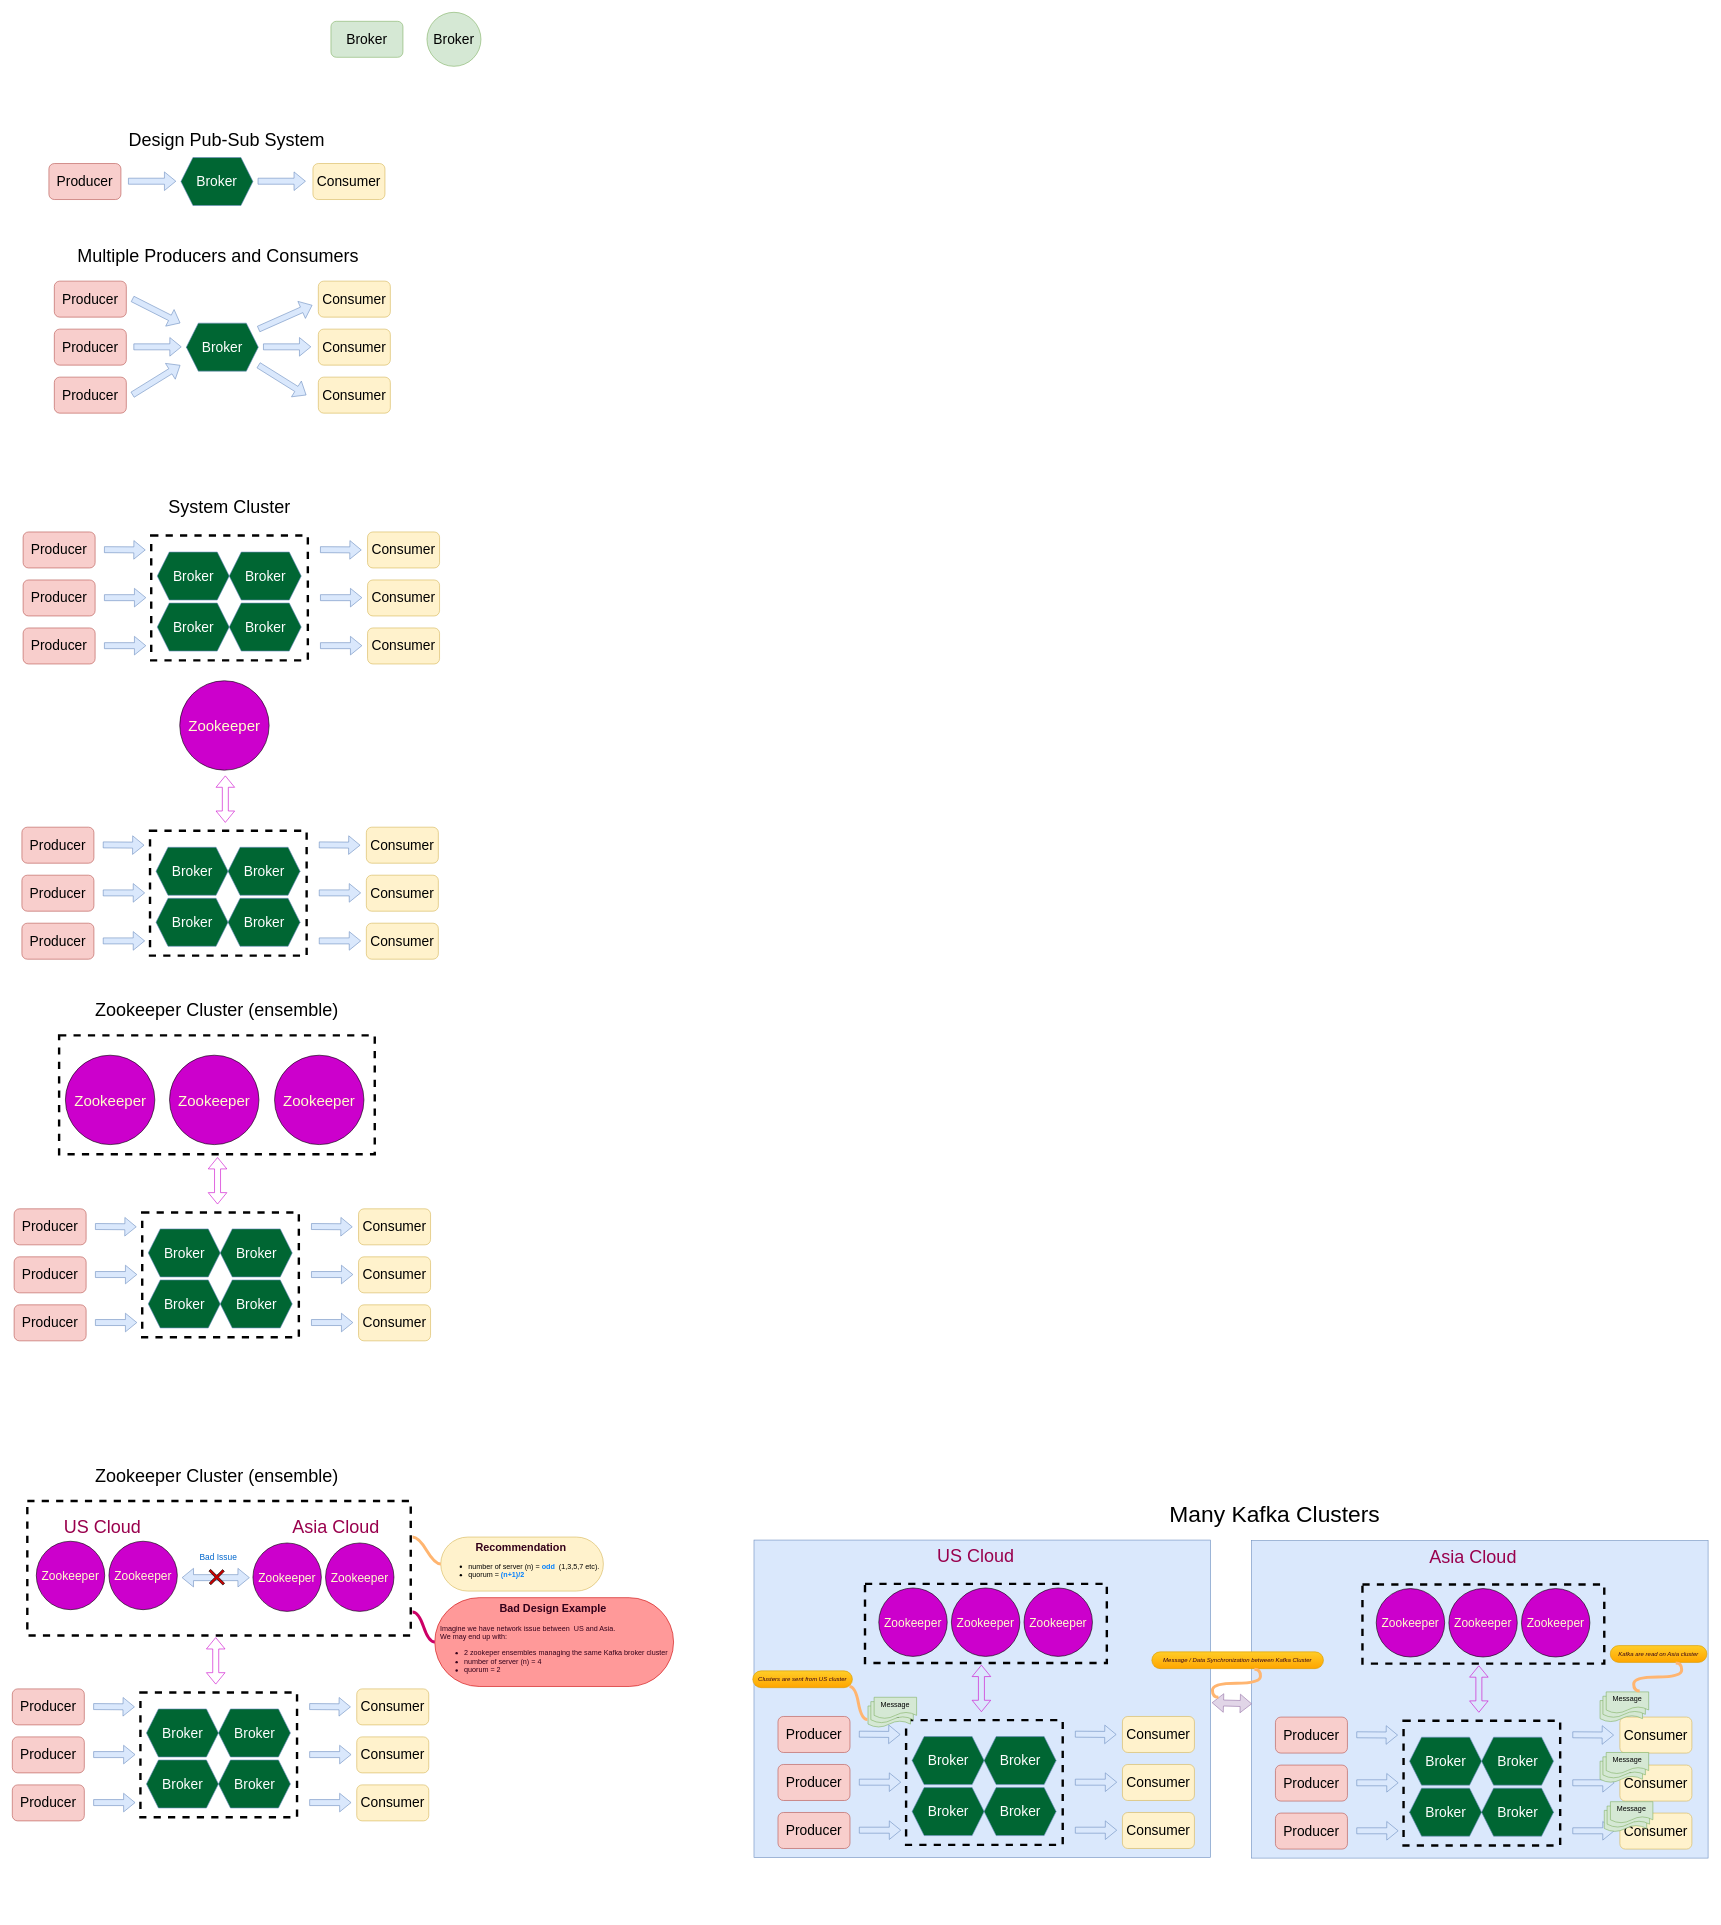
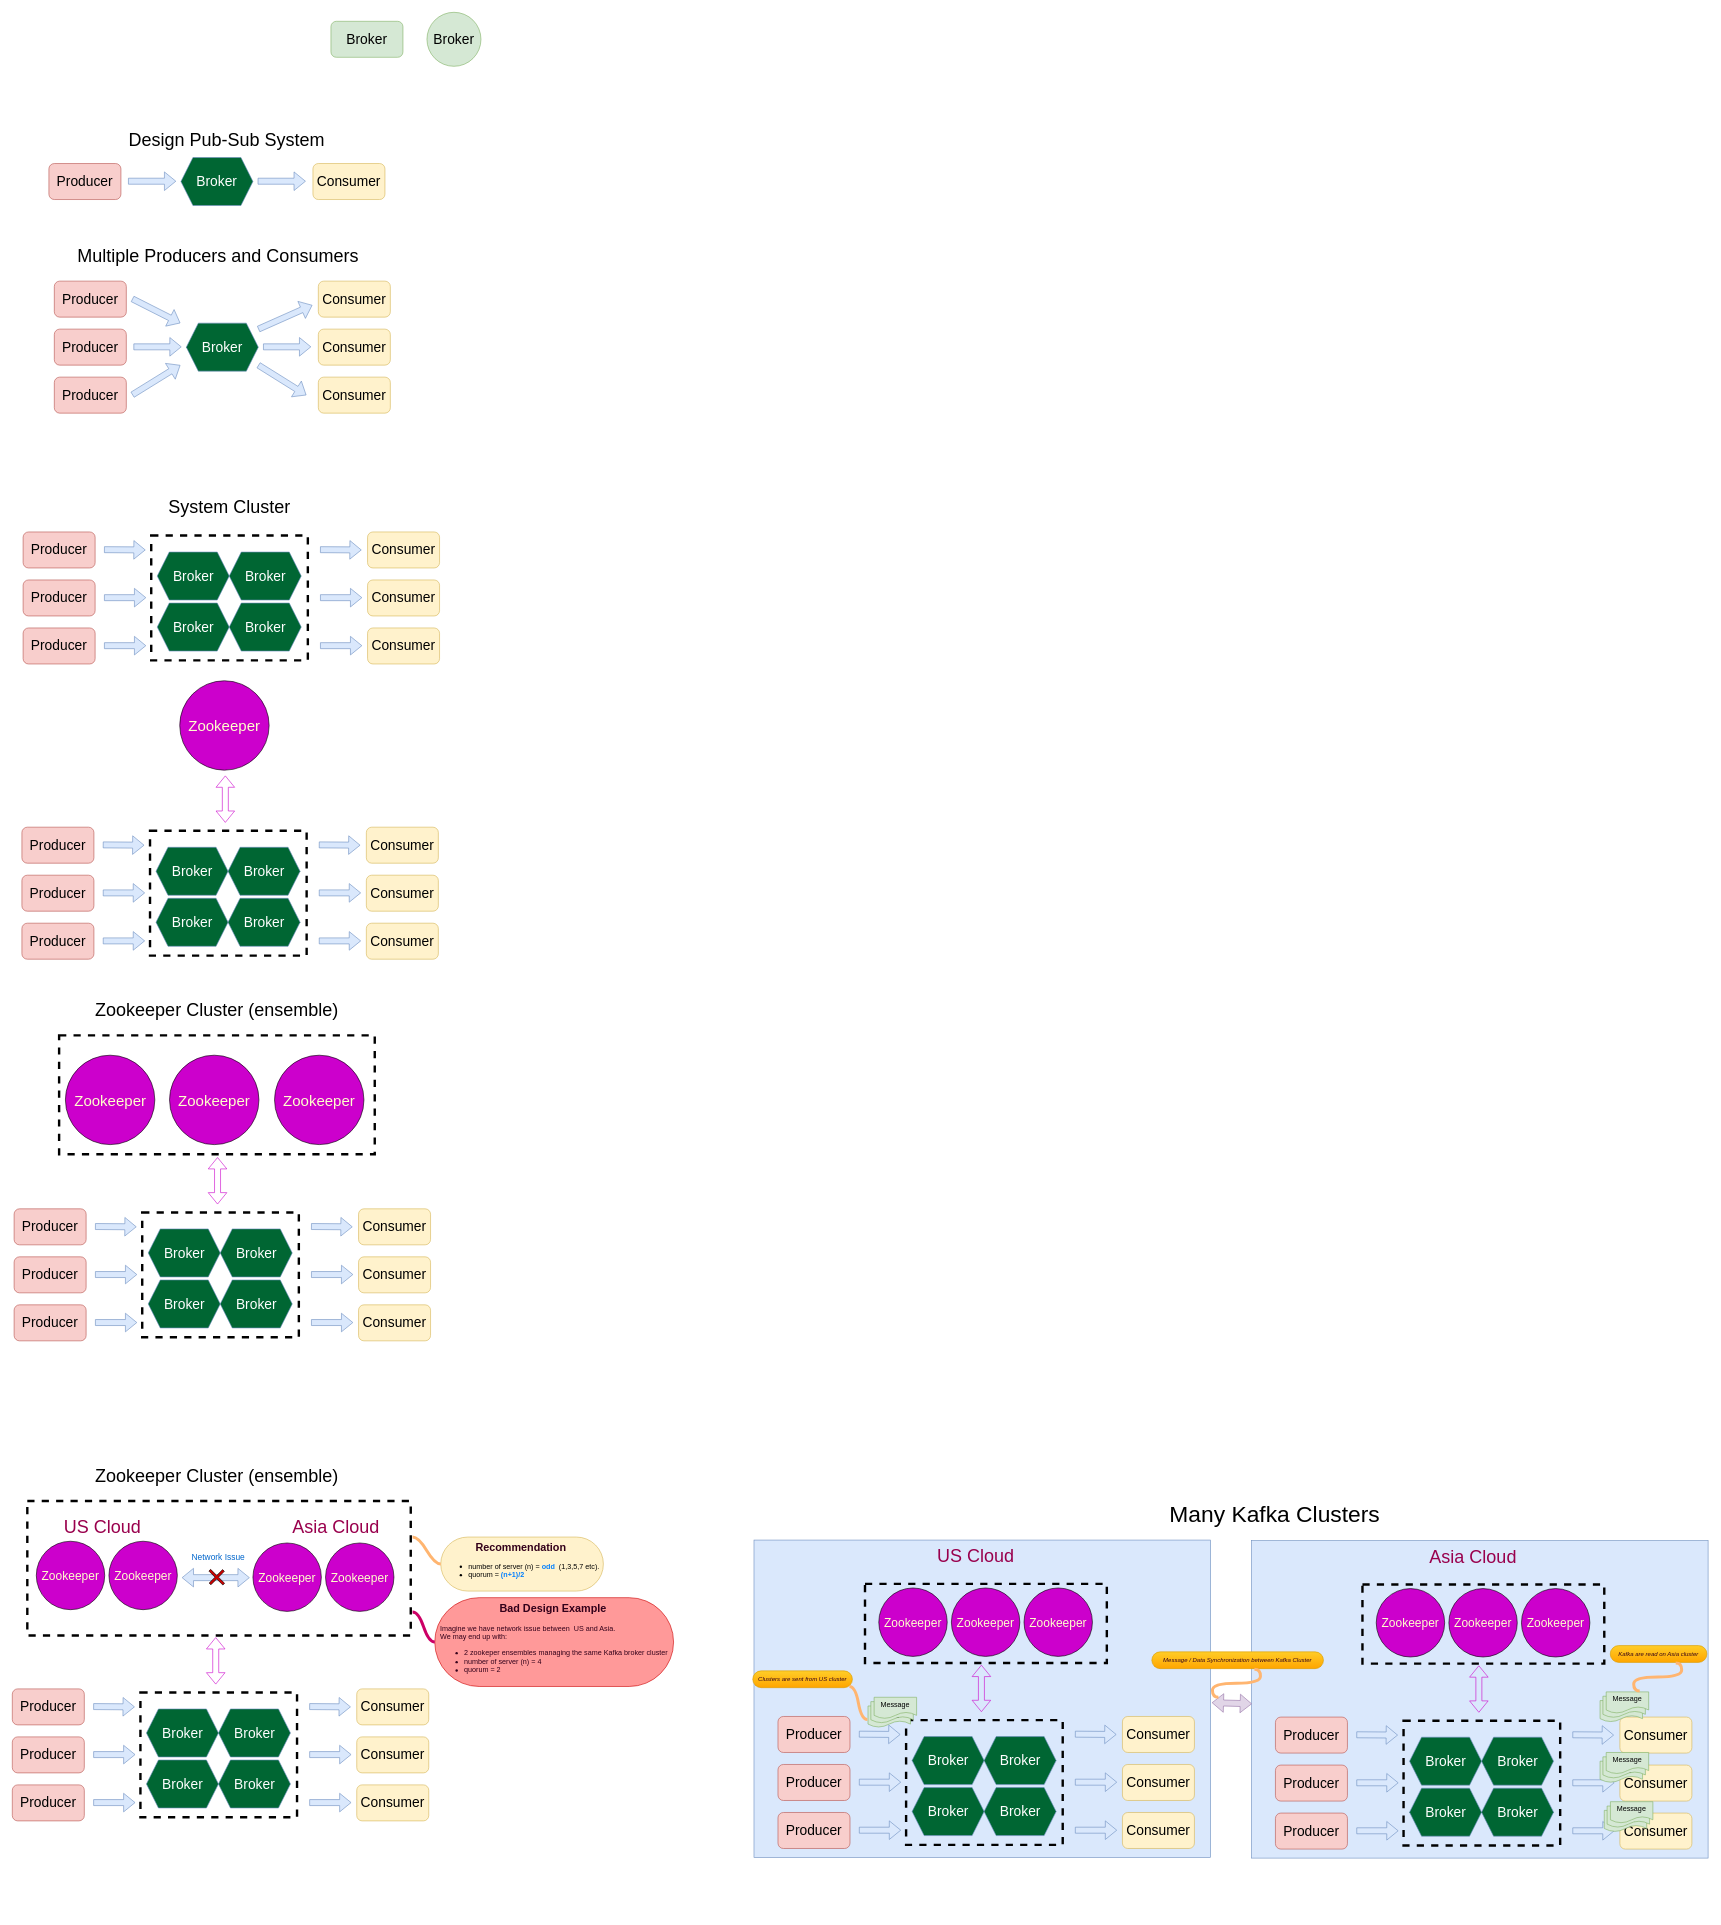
node "Bad Issue": label "Bad Issue" -> "Network Issue"
